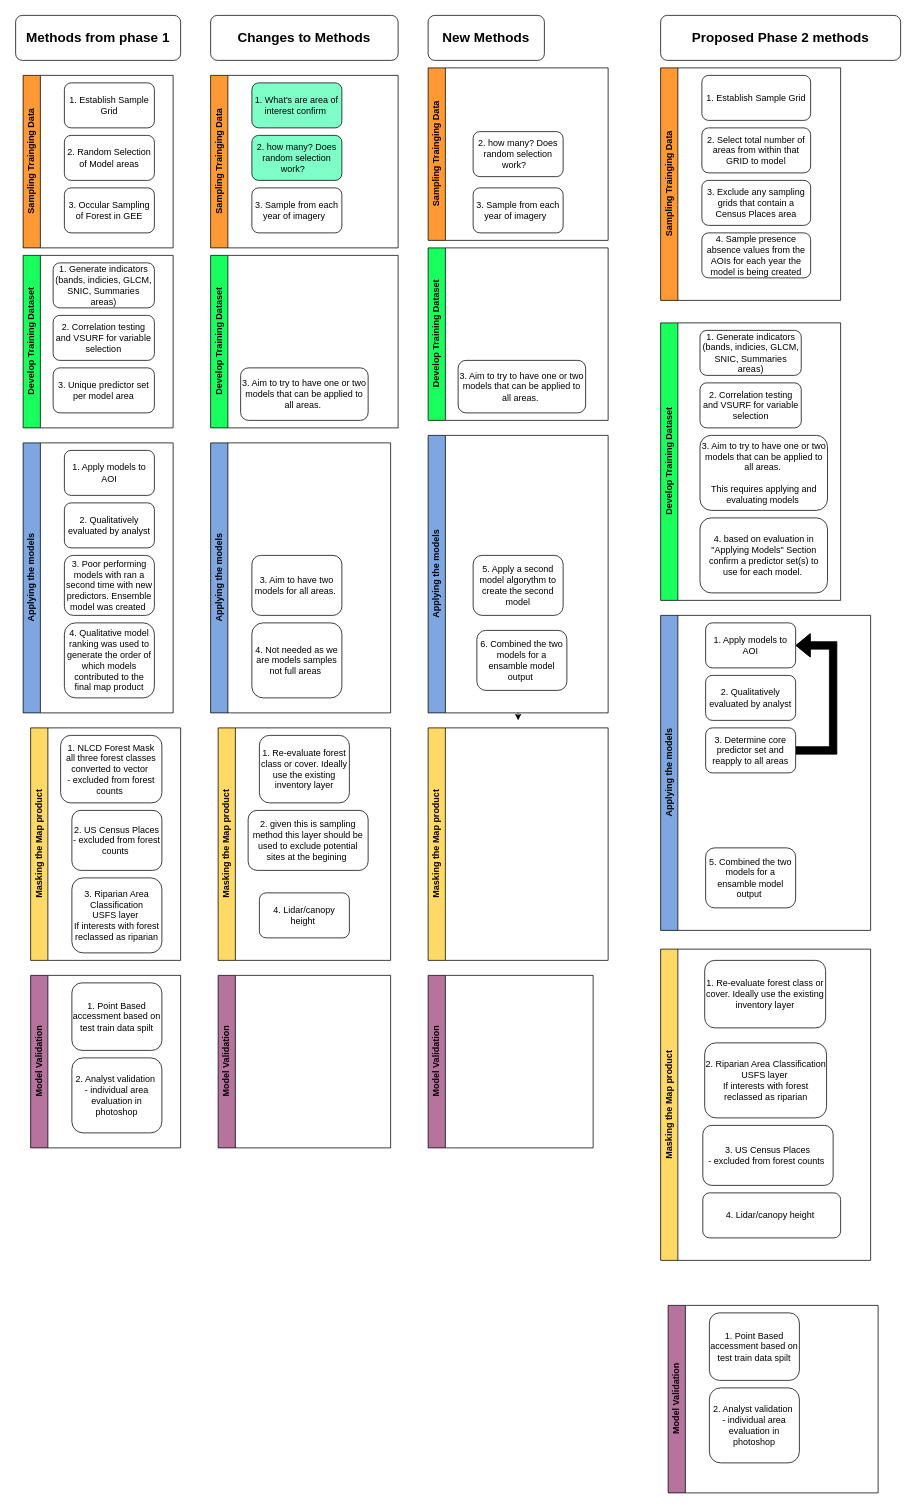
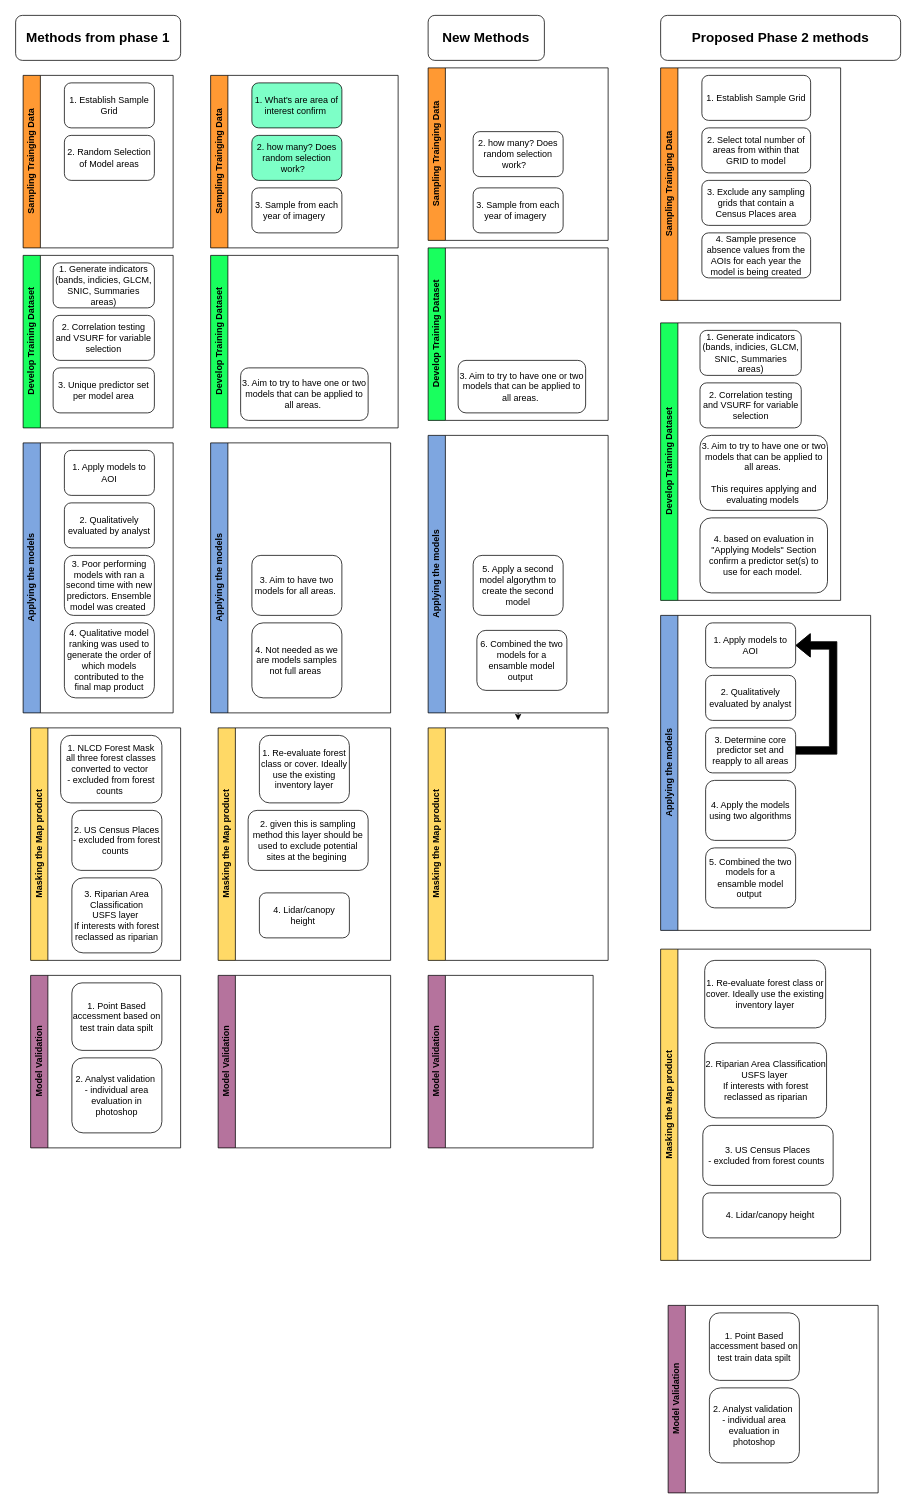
node "Changes to Methods": removed
node "3. Occular Sampling of Forest in GEE": removed
node "4. Apply the models using two algorithms": added
